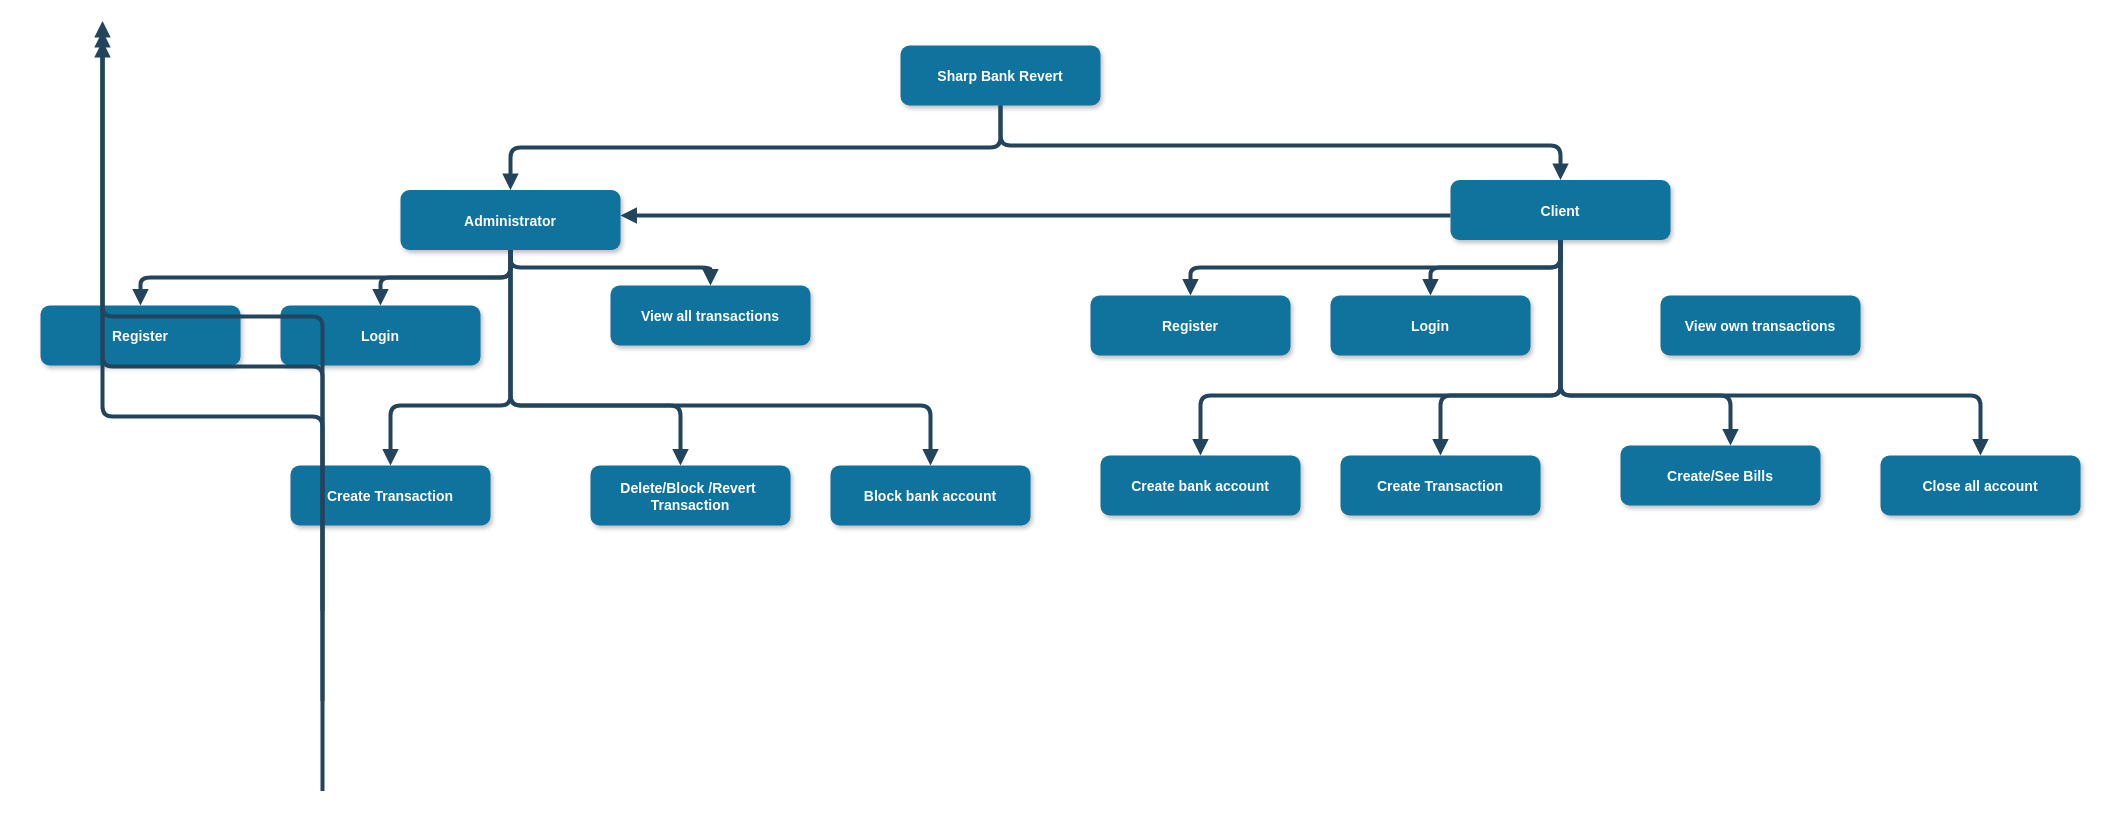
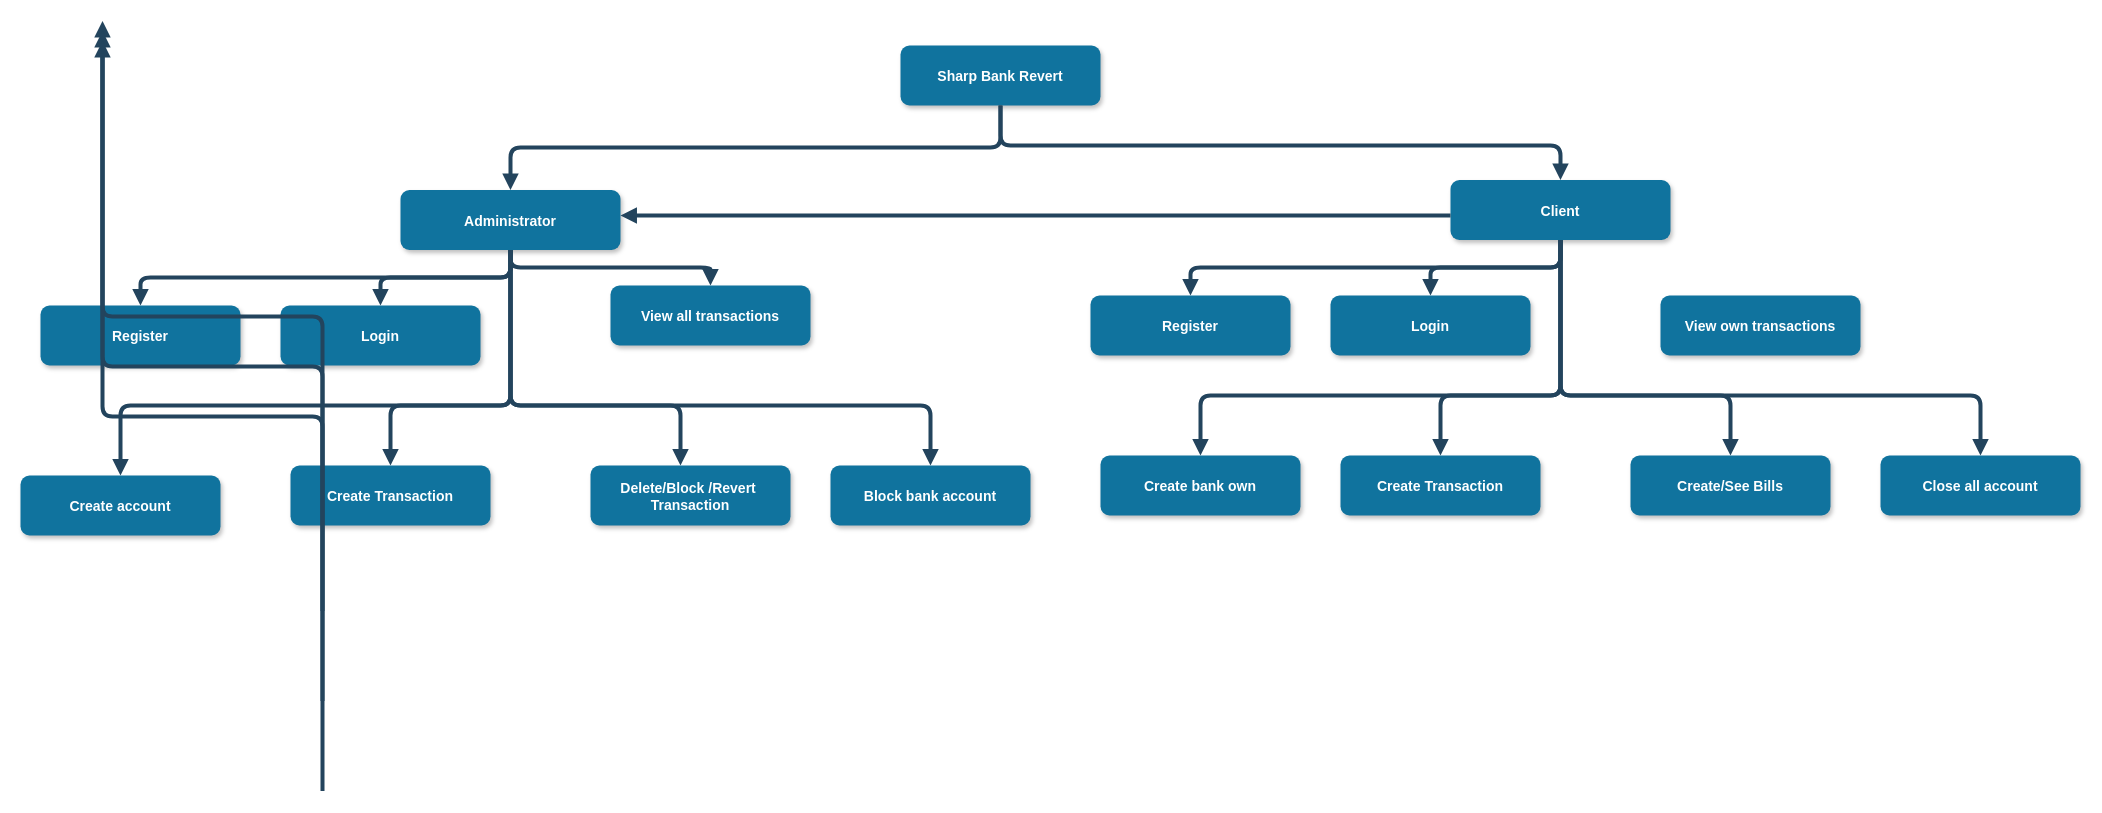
edge "Administrator" -> "Create account": added
node "Create/See Bills": moved (1721, 476) -> (1731, 486)
node "Create bank account": label "Create bank account" -> "Create bank own"
node "Create account": added
